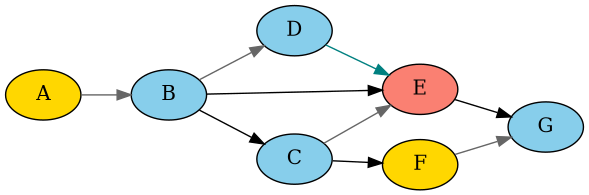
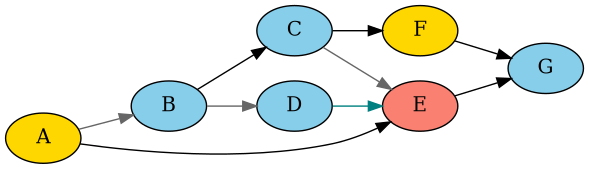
edge "B" -> "E": now "A" -> "E"
edge "F" -> "G": color gray40 -> black
